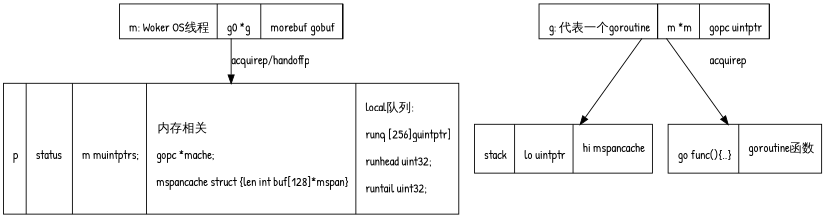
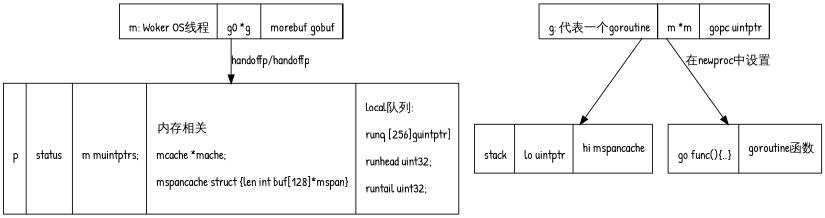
edge "m: Woker OS线程" -> "p": label "acquirep/handoffp" -> "handoffp/handoffp"
edge "g: 代表一个goroutine" -> "go func(){..}": label "acquirep" -> "在newproc中设置"
node "p": text "gopc *mache;" -> "mcache *mache;"
